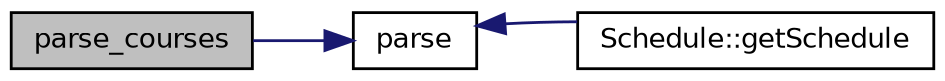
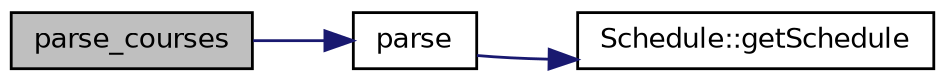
edge "Schedule::getSchedule" -> "parse": reversed
